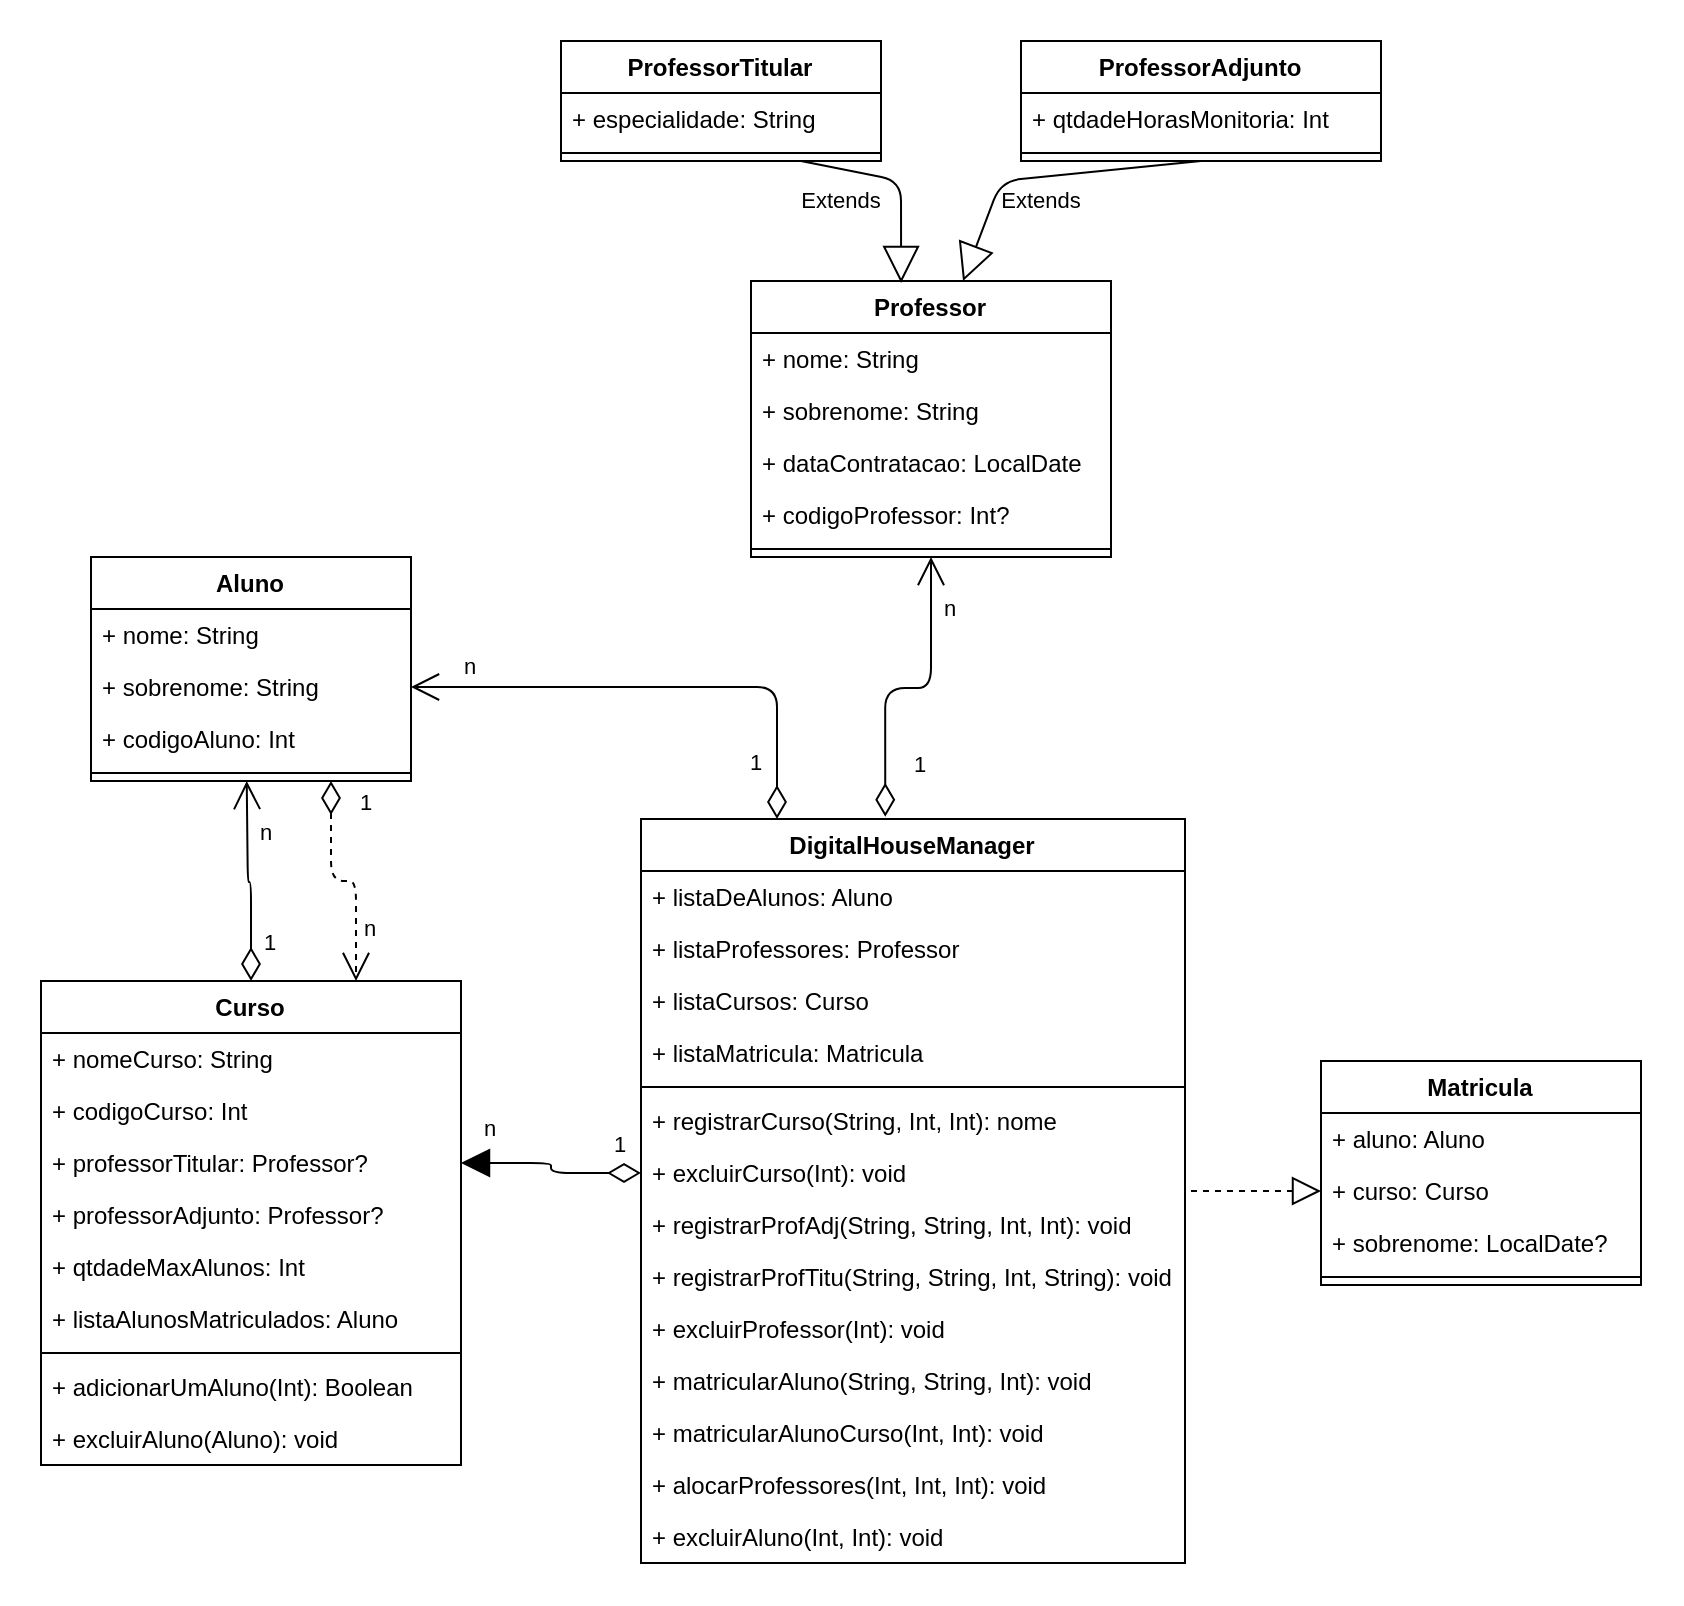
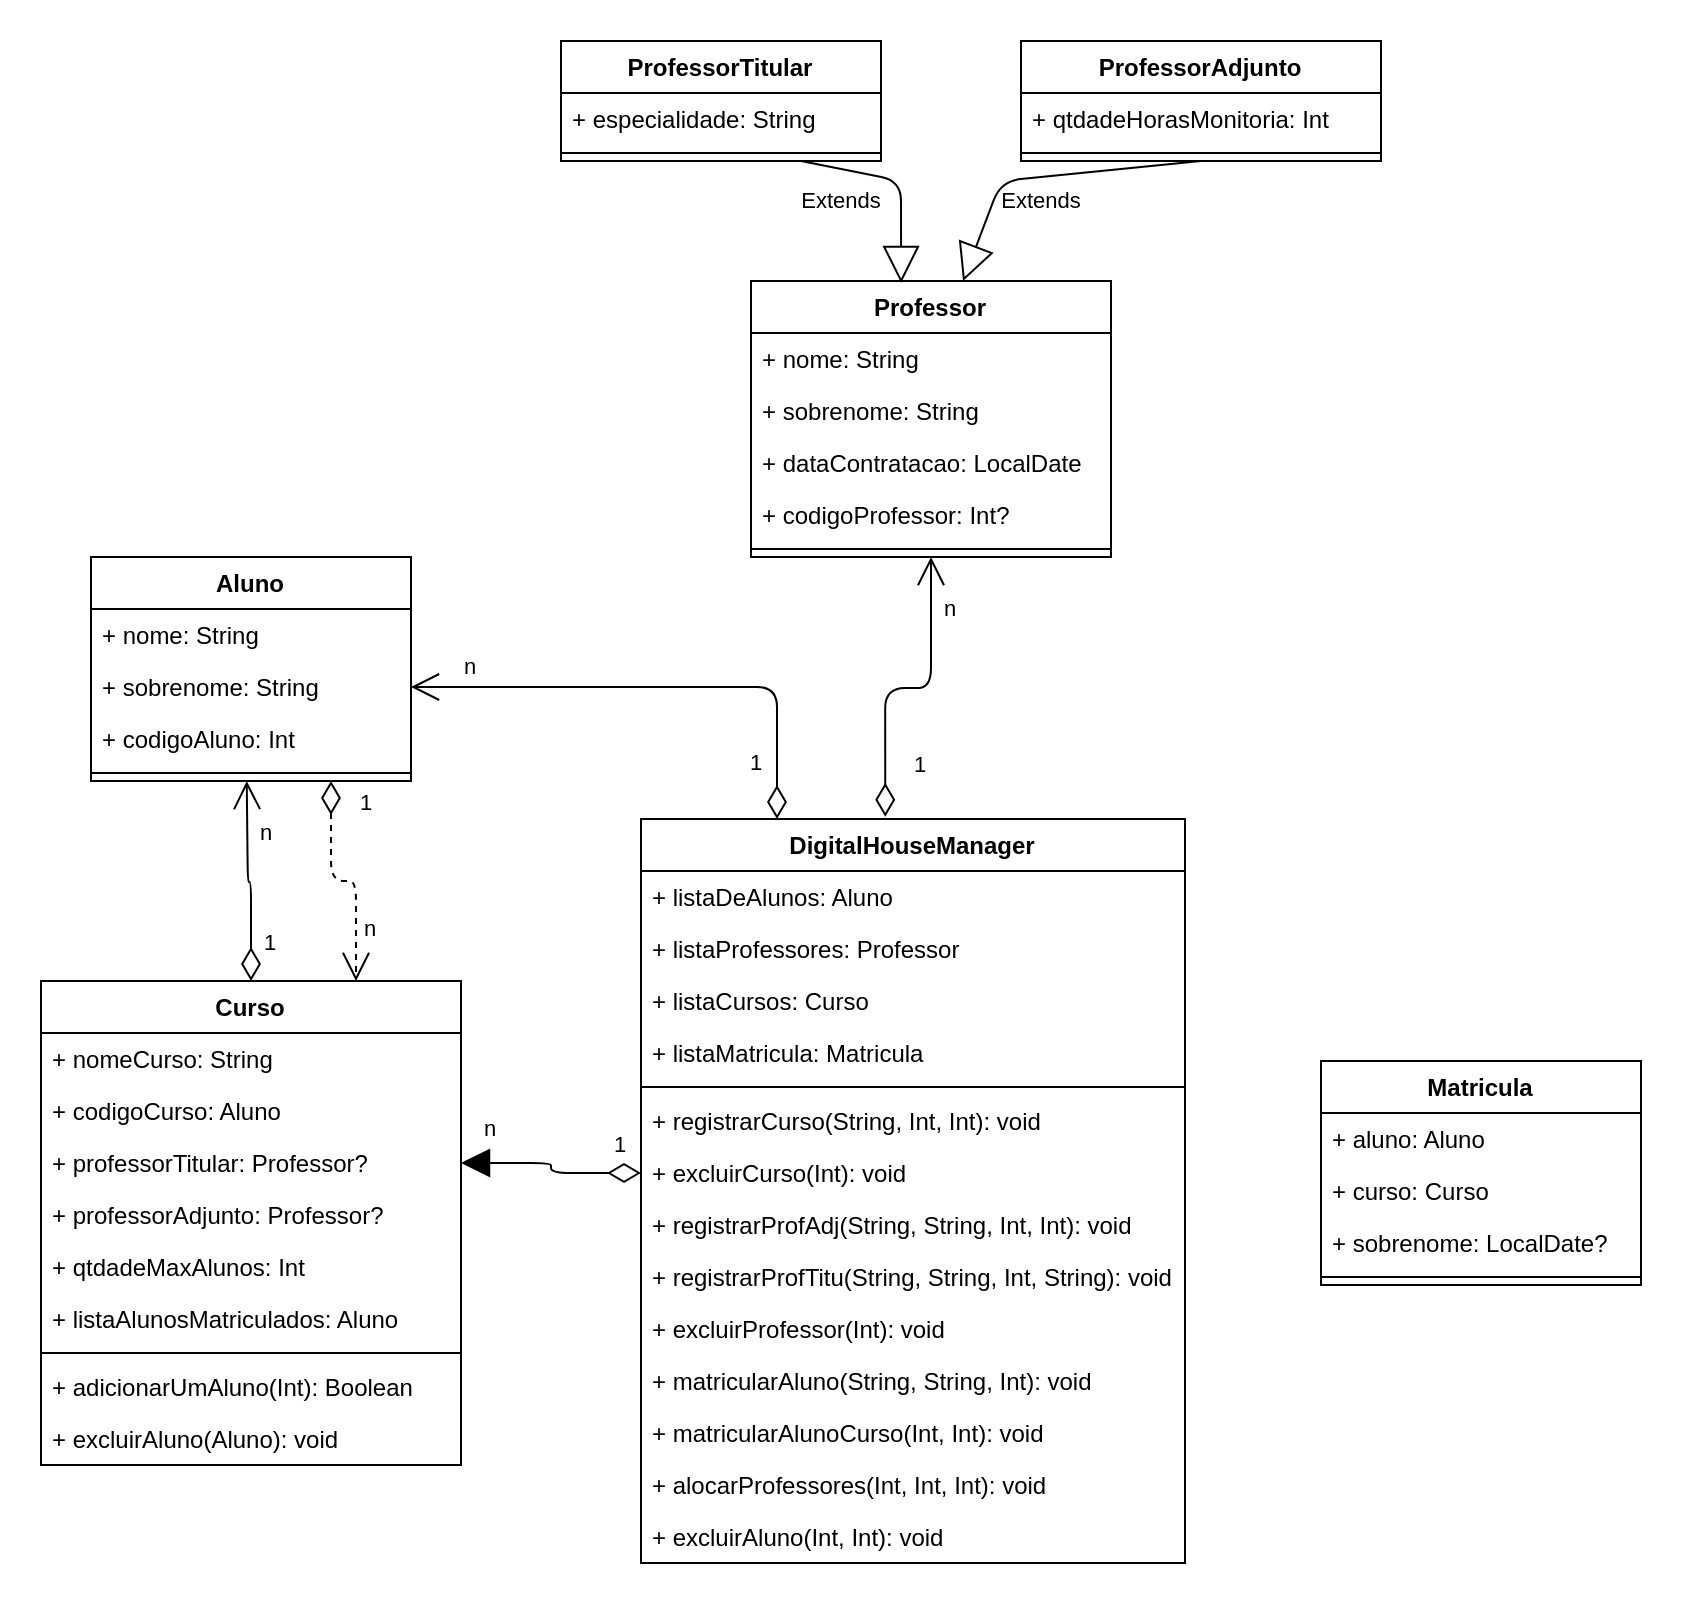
node "+ codigoCurso: Int": label "+ codigoCurso: Int" -> "+ codigoCurso: Aluno"
node "+ registrarCurso(String, Int, Int): nome": label "+ registrarCurso(String, Int, Int): nome" -> "+ registrarCurso(String, Int, Int): void"
edge "+ registrarProfAdj(String, String, Int, Int): void" -> "+ curso: Curso": removed
